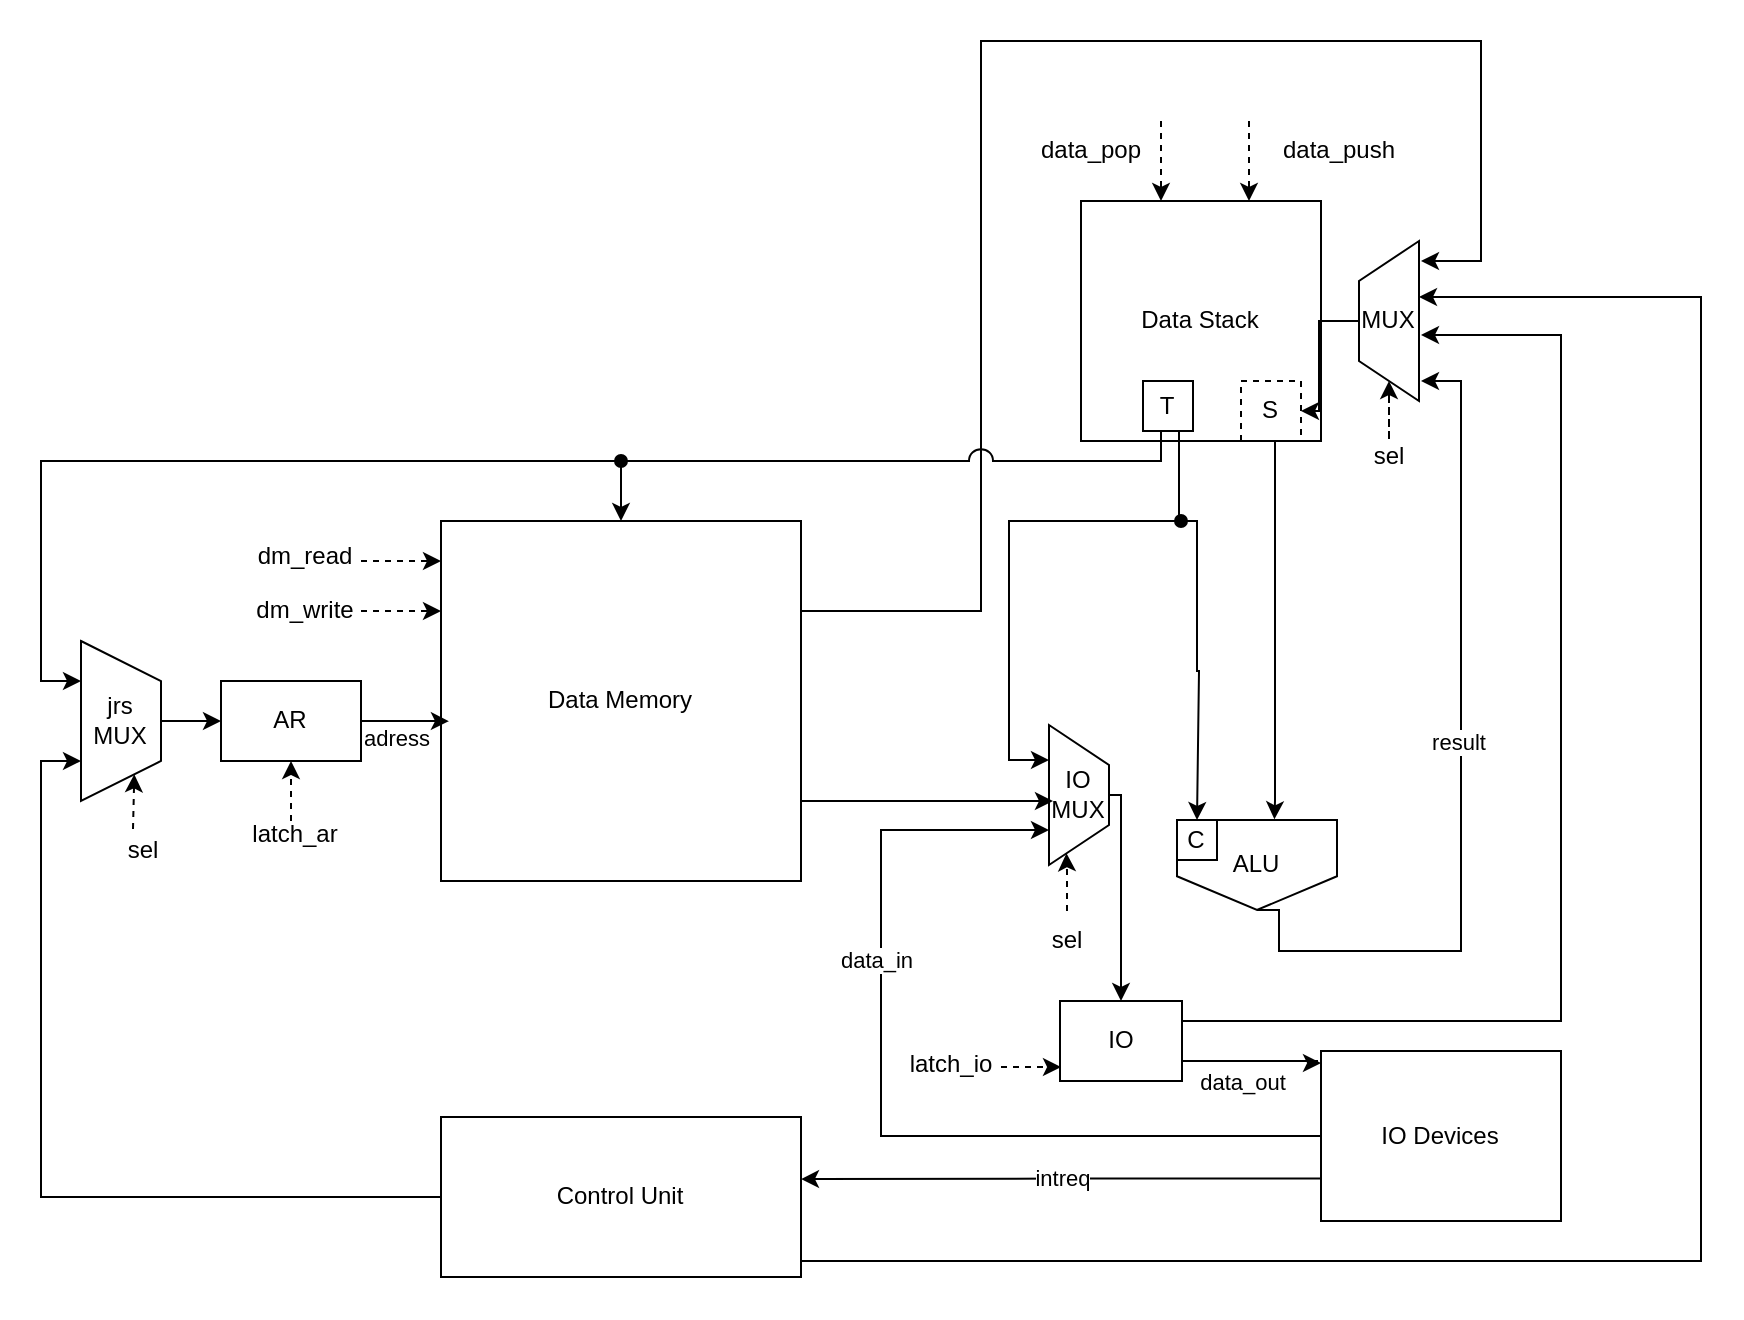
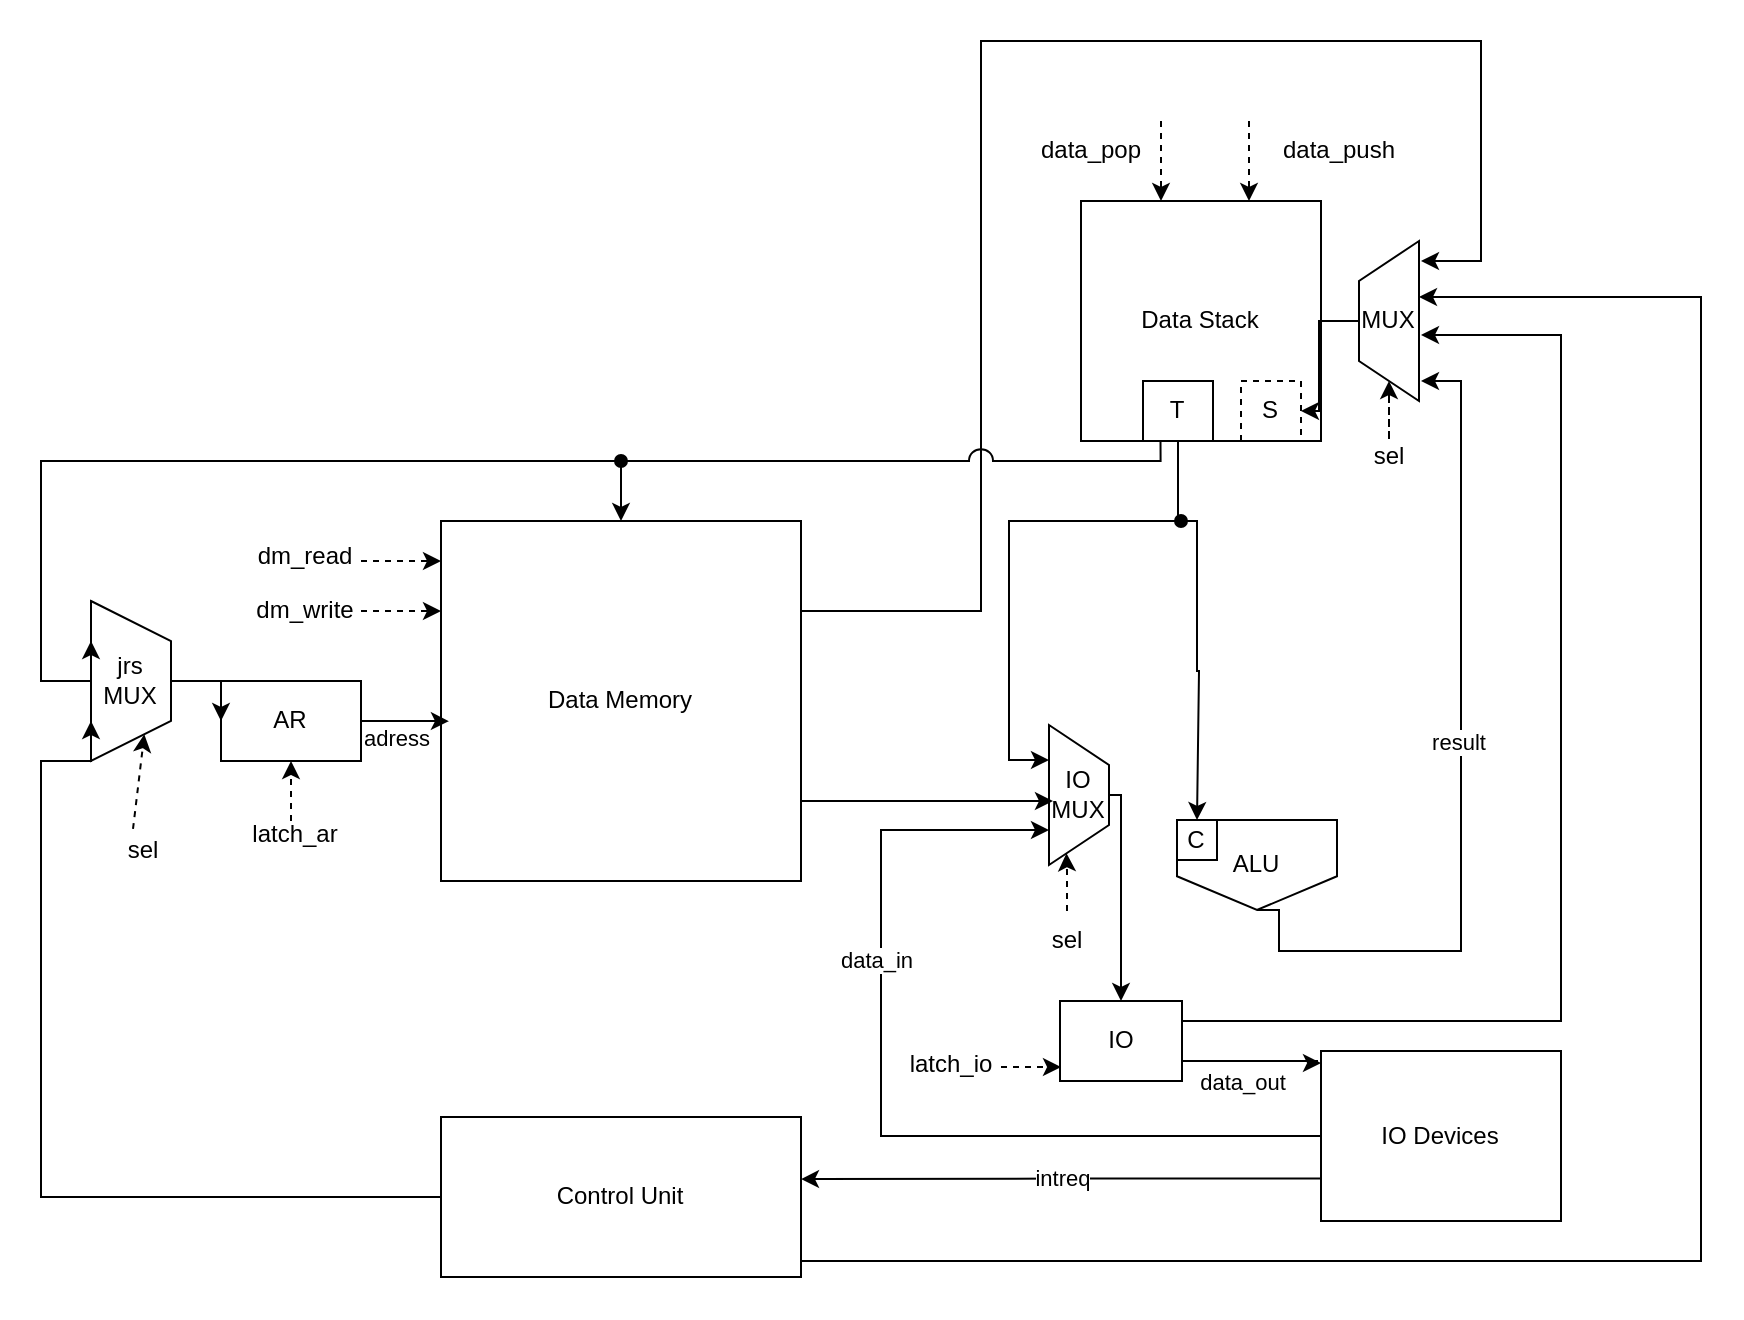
node "T": size 50x50 -> 70x60
edge "S" -> "ALU": removed
node "jrs MUX": moved (121, 721) -> (131, 681)
